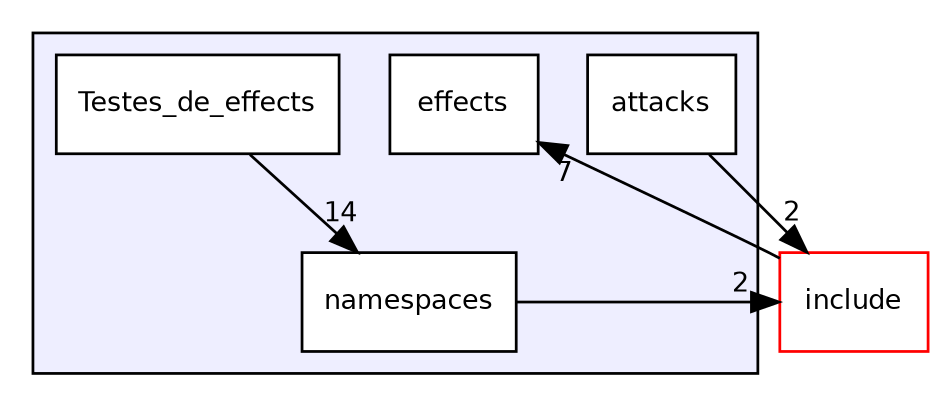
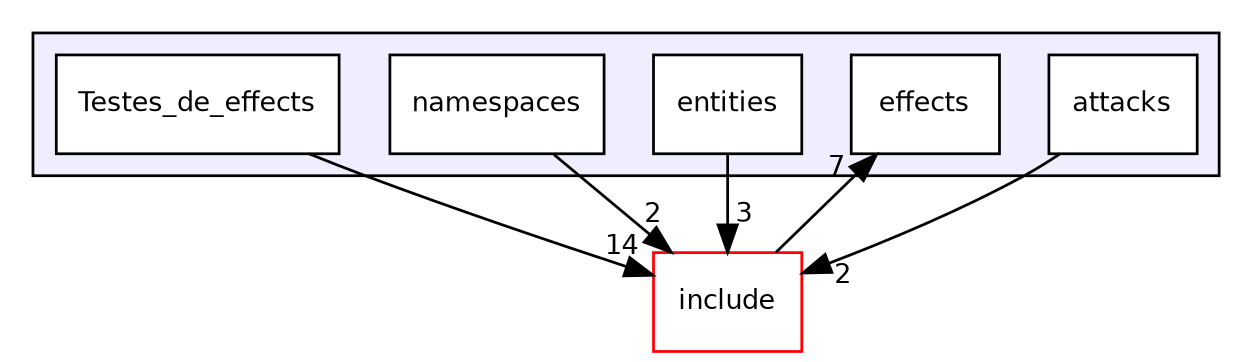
node "entities": added
edge "Testes_de_effects" -> "namespaces": now "Testes_de_effects" -> "include"
